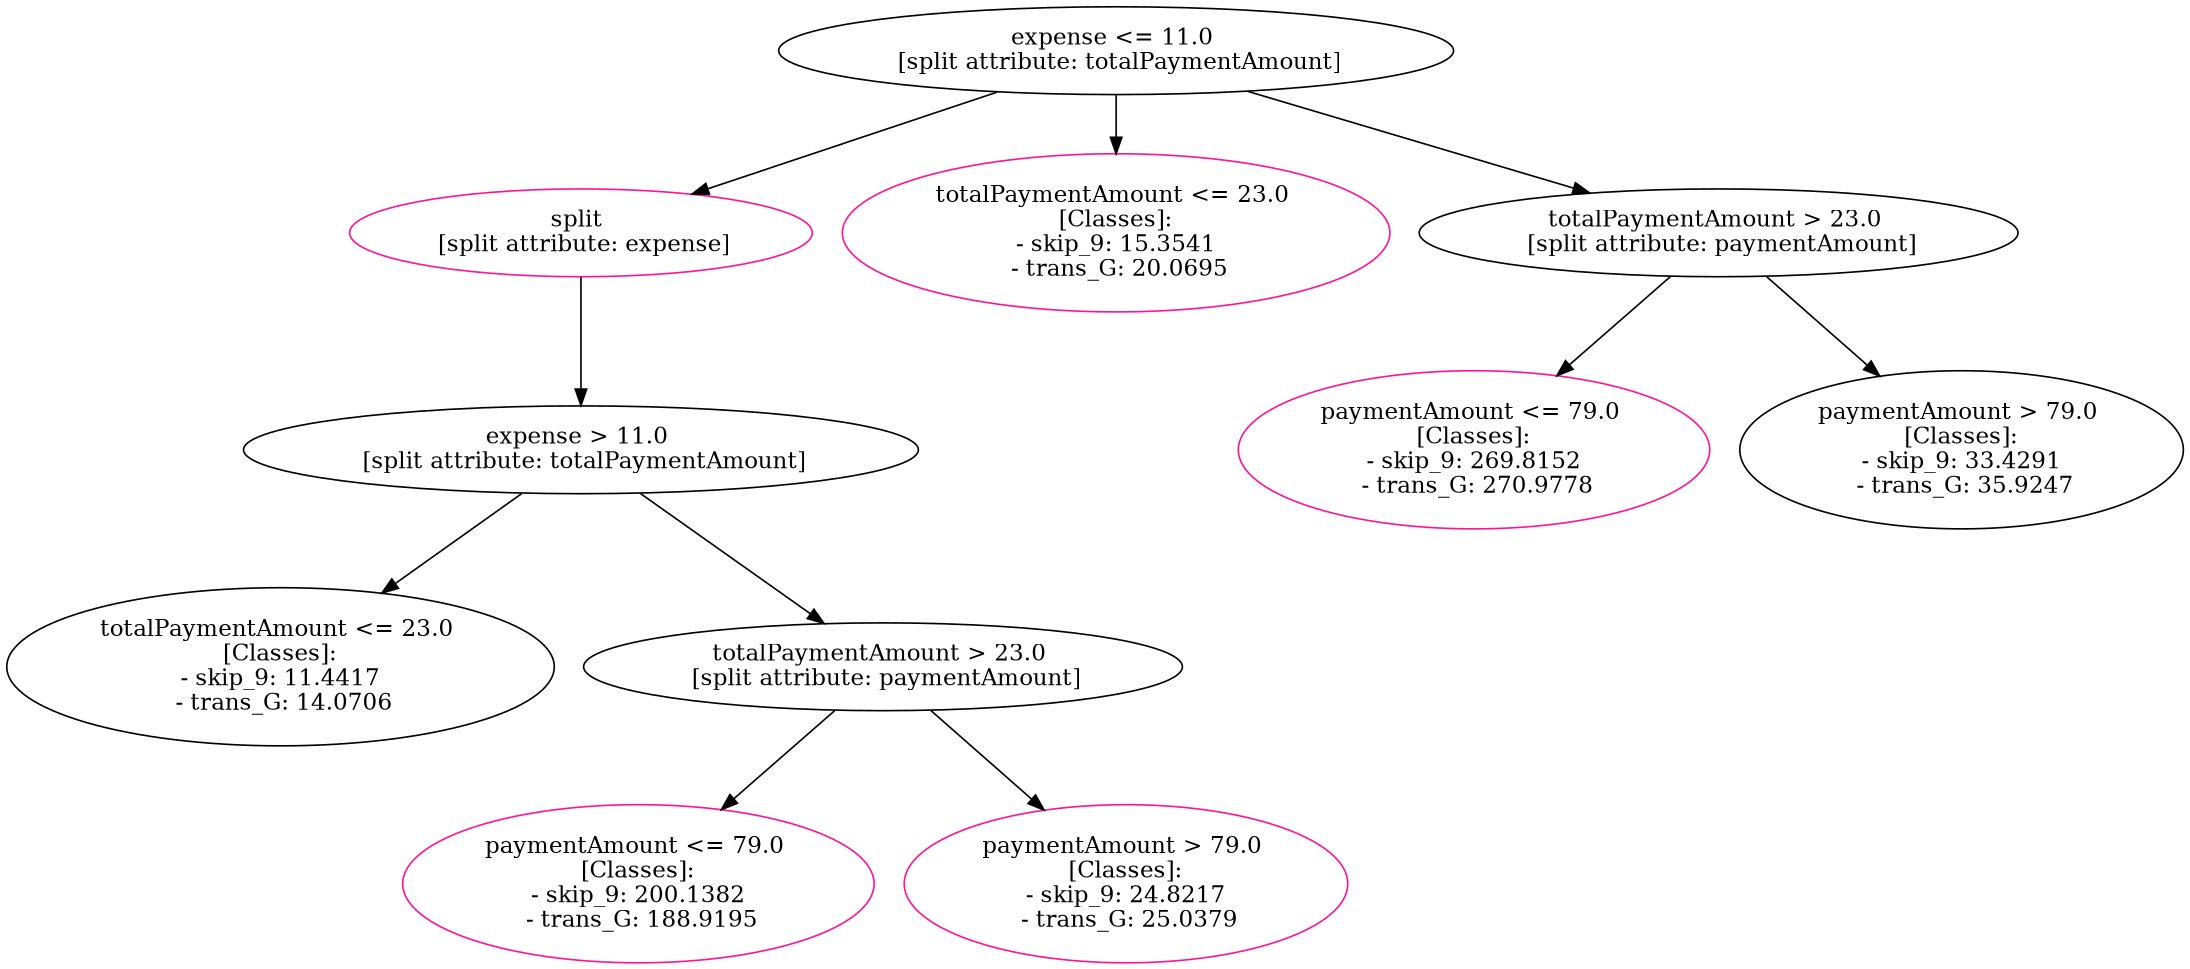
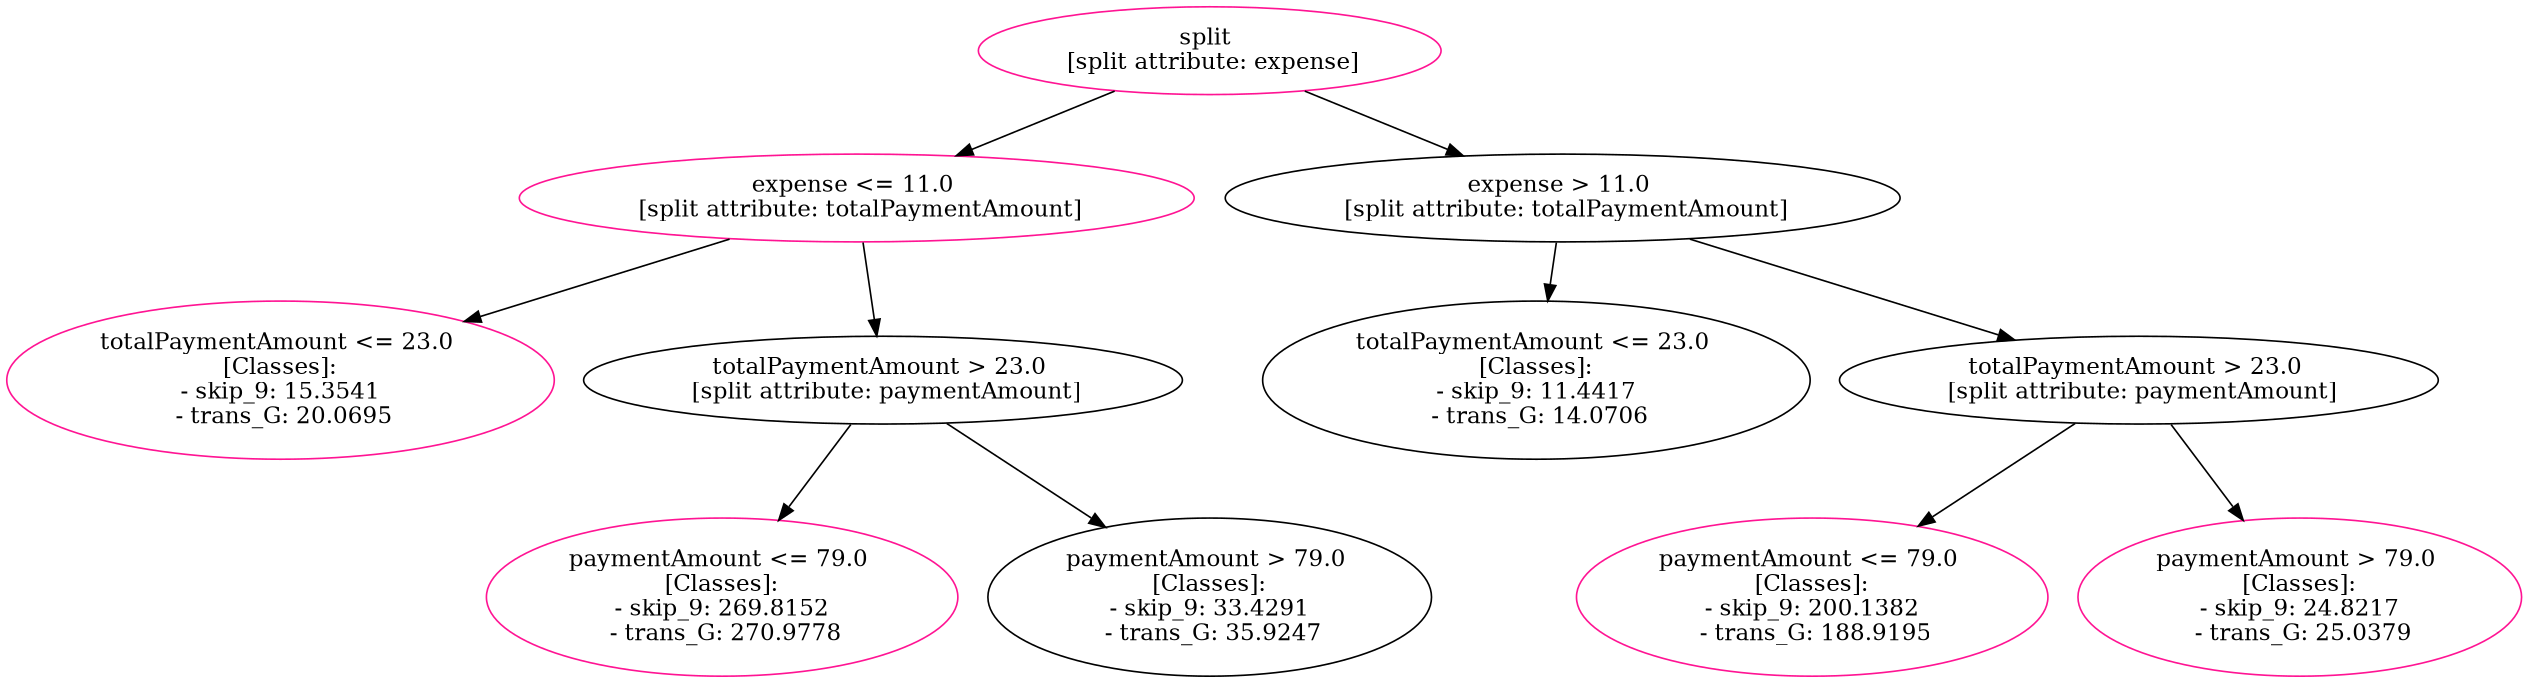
node "expense <= 11.0 [split attribute: totalPaymentAmount]": color black -> deeppink
edge "expense <= 11.0 [split attribute: totalPaymentAmount]" -> "split [split attribute: expense]": reversed
